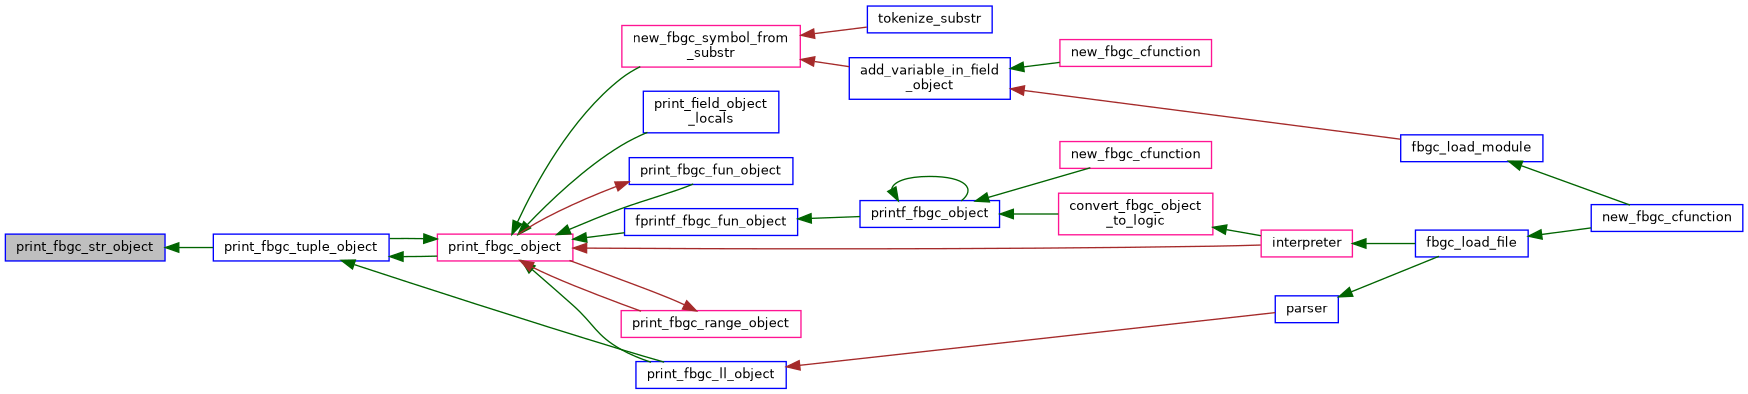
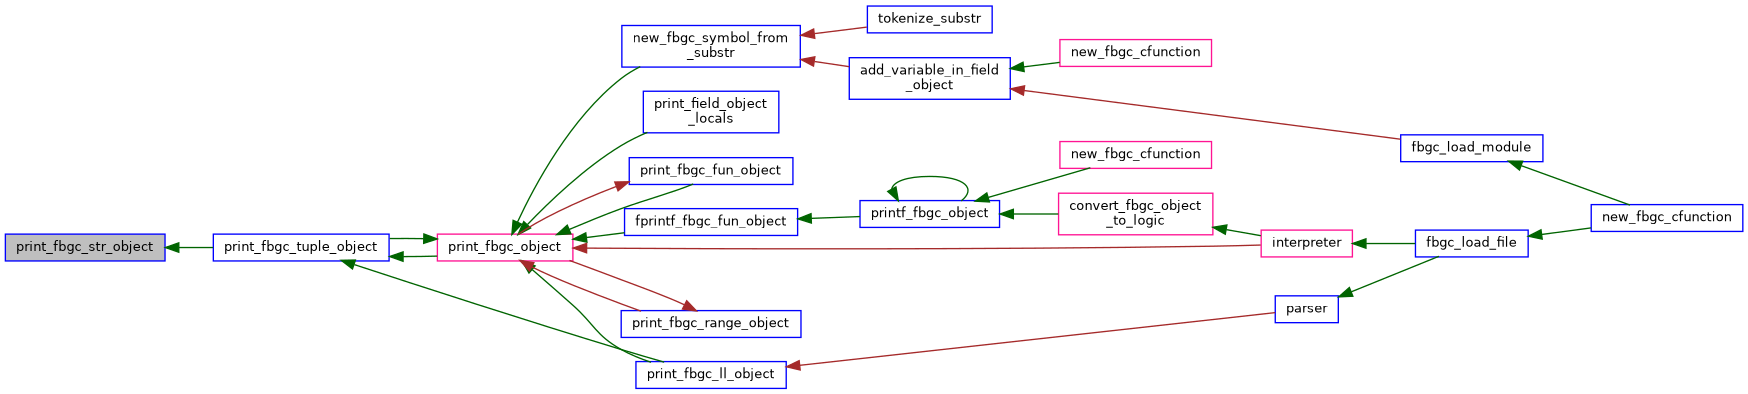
node "new_fbgc_symbol_from _substr": color deeppink -> blue
node "print_fbgc_range_object": color deeppink -> blue
